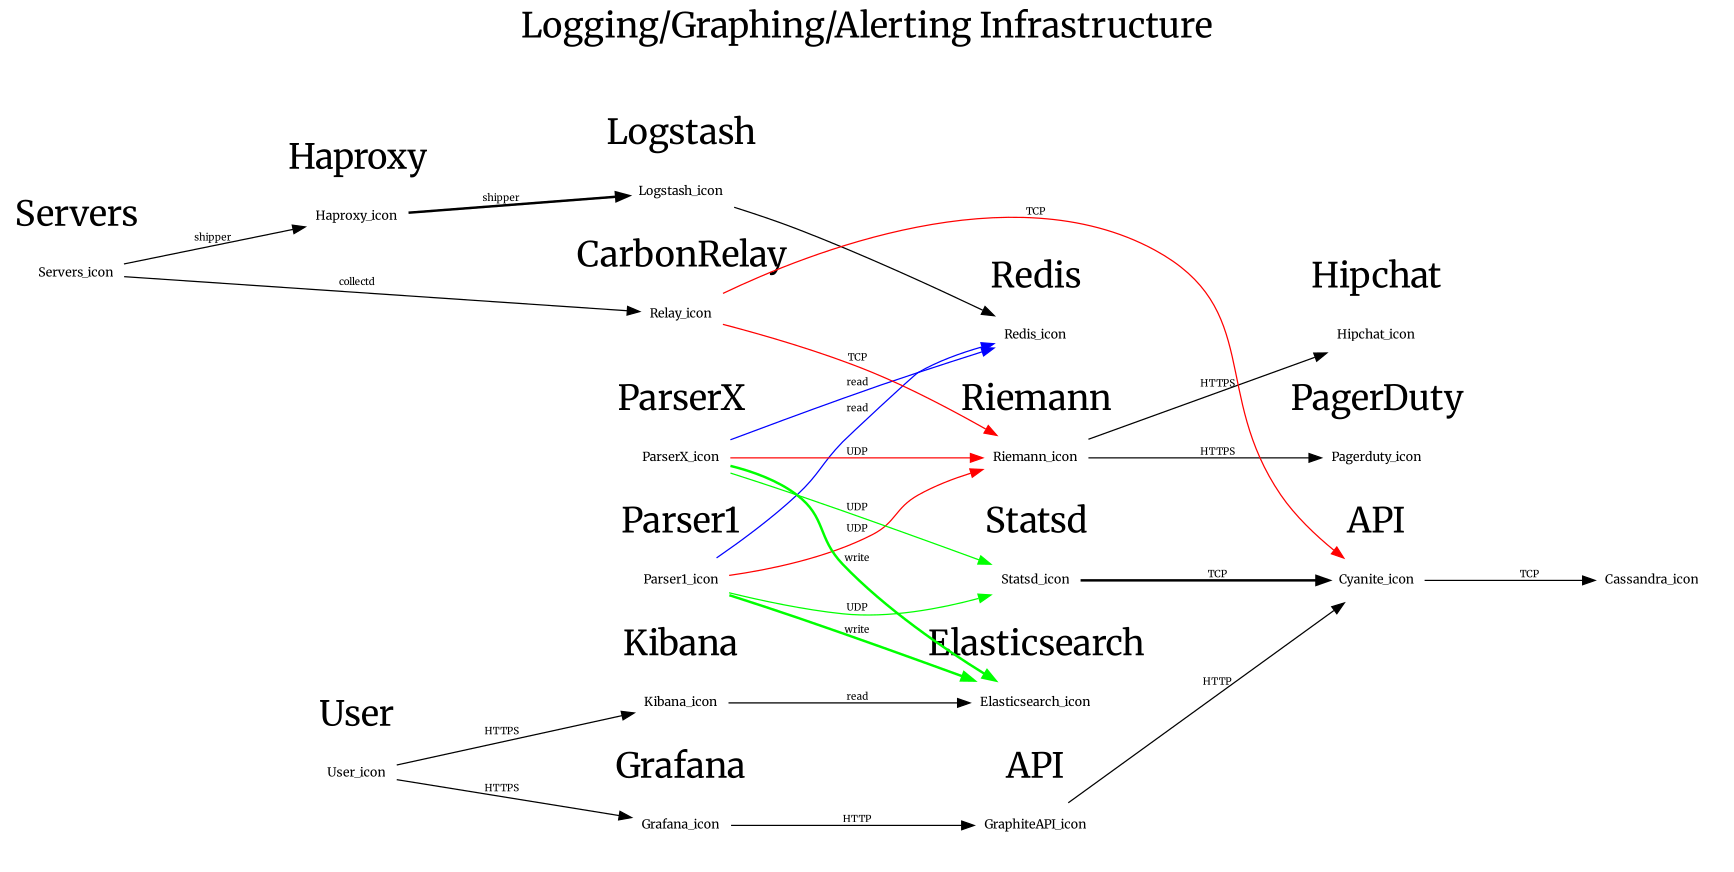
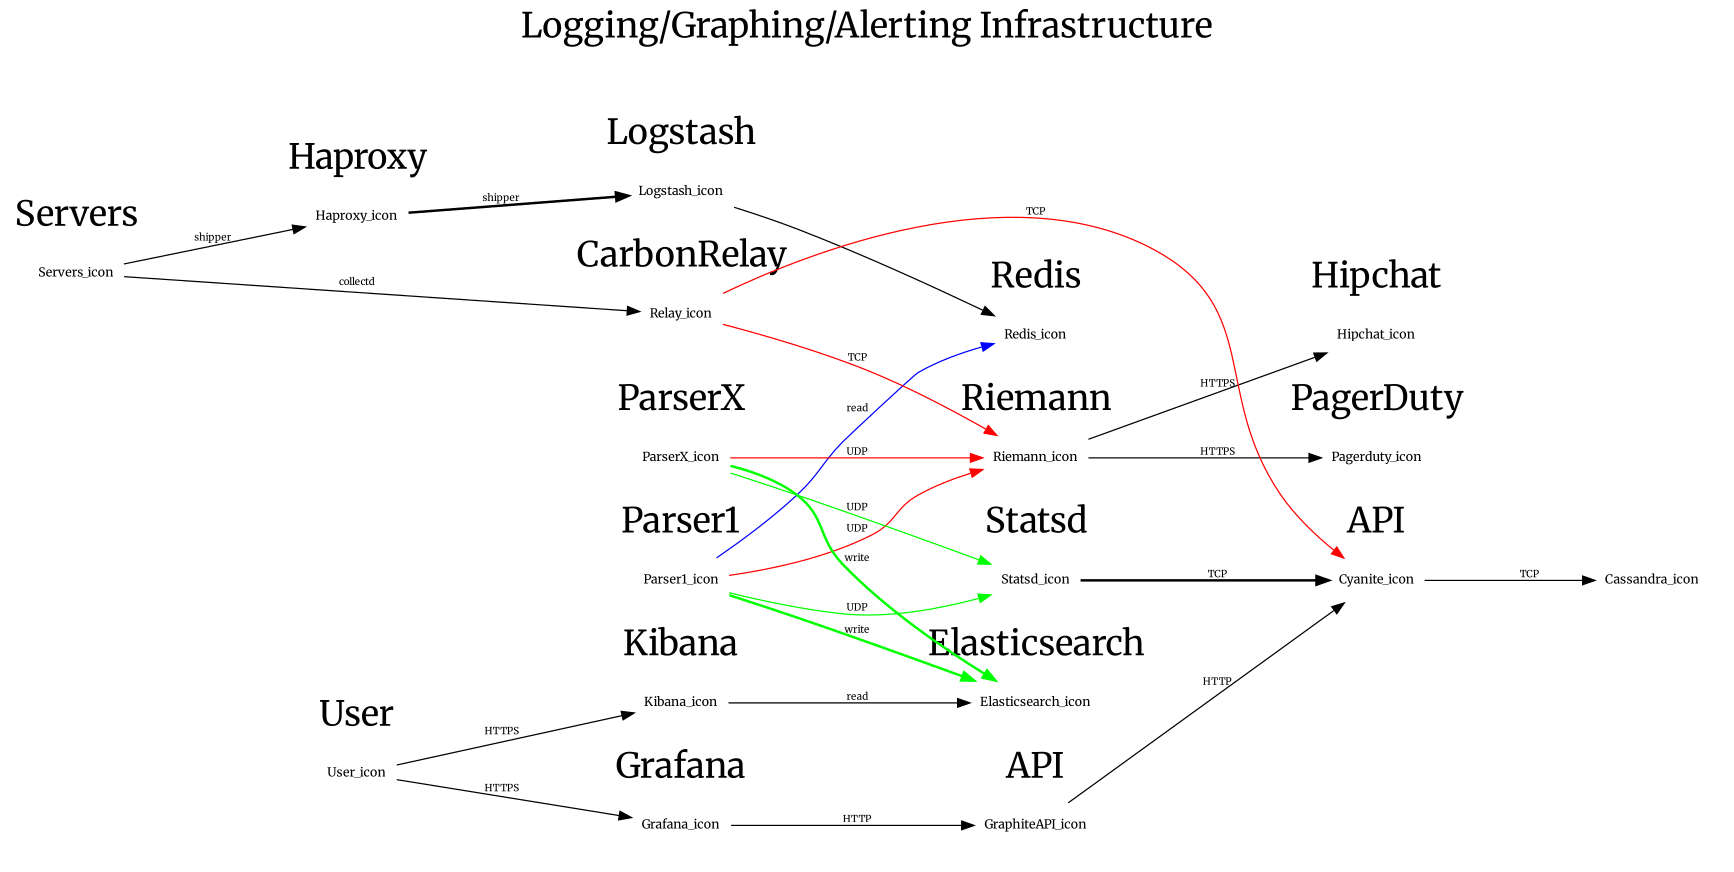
edge "ParserX_icon" -> "Redis_icon": removed, label "read"
